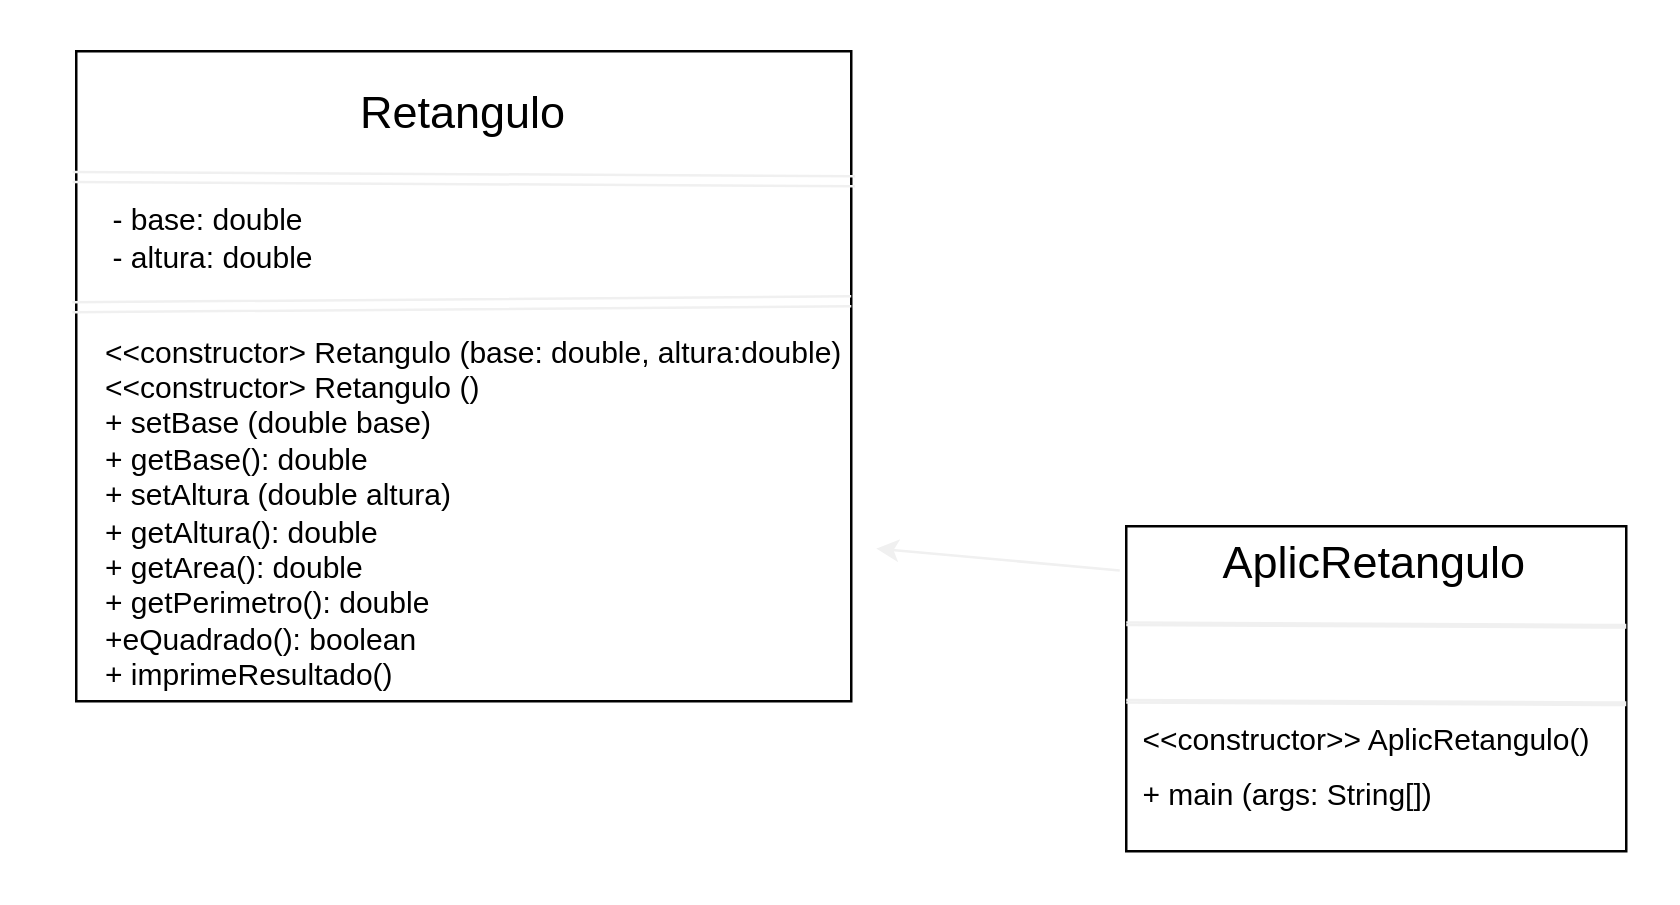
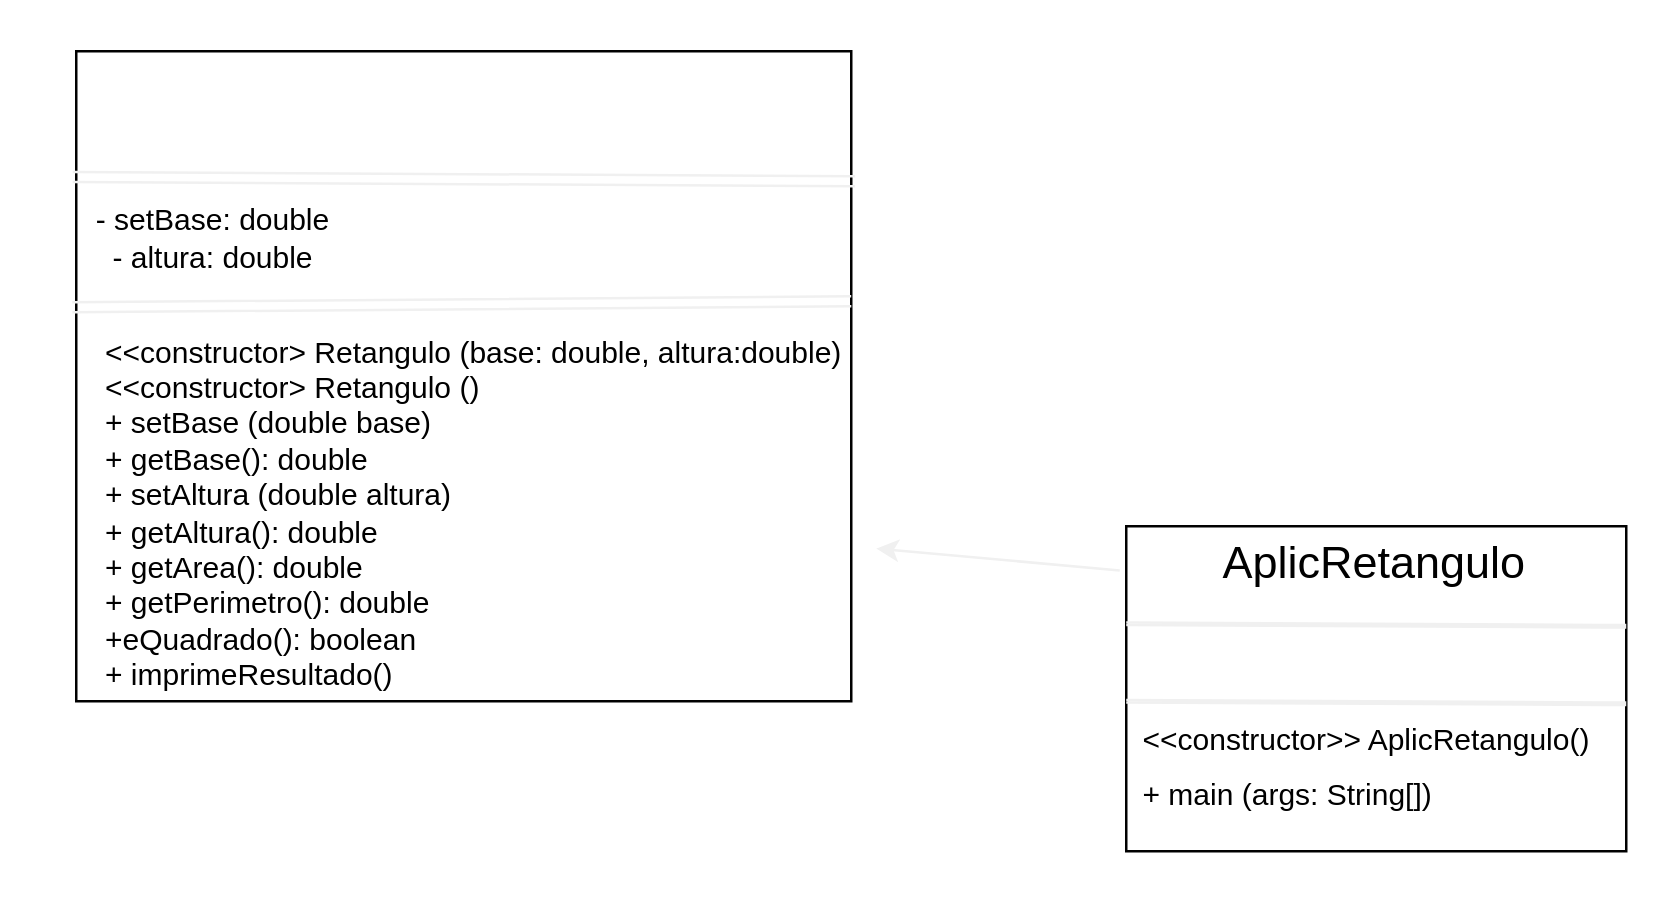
node "Retangulo": removed
node "- base: double - altura: double": label "- base: double - altura: double" -> "- setBase: double - altura: double"
